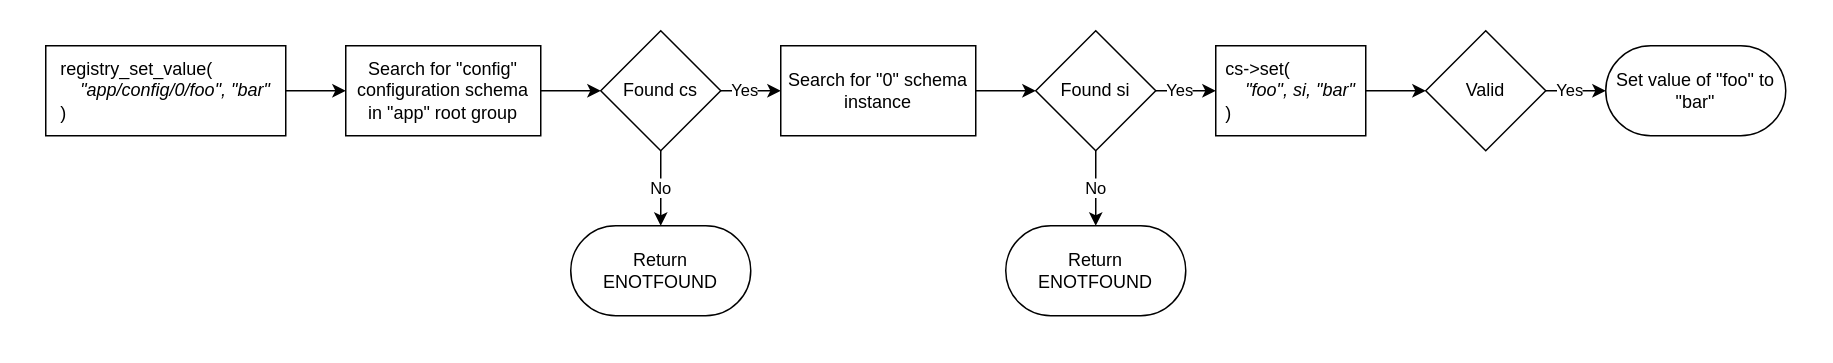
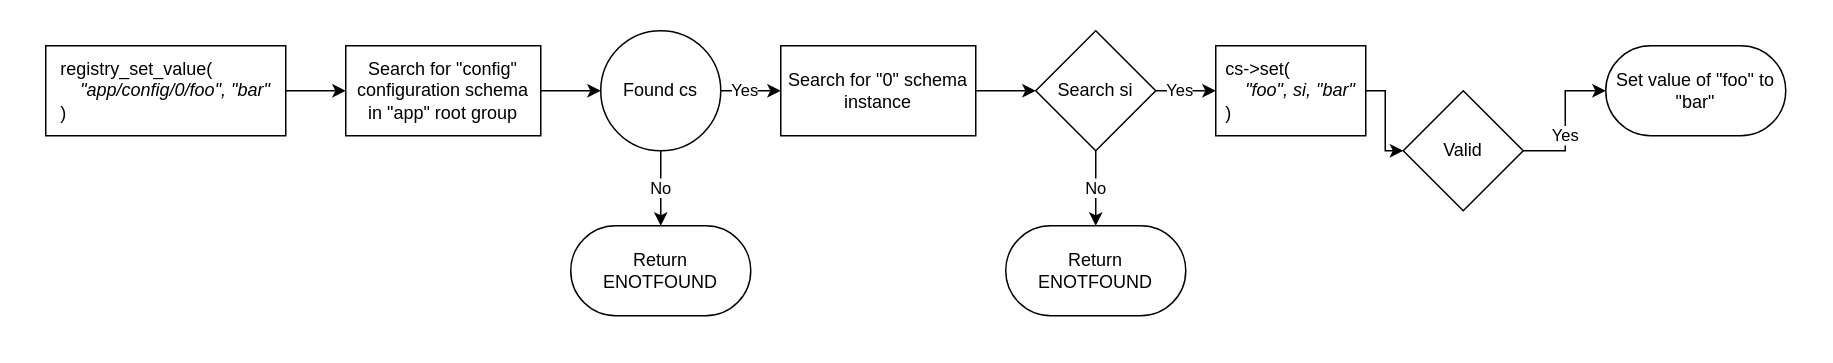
node "Found cs": shape diamond -> ellipse
node "Found si": label "Found si" -> "Search si"
node "Valid": moved (1486, 91) -> (1463, 151)
